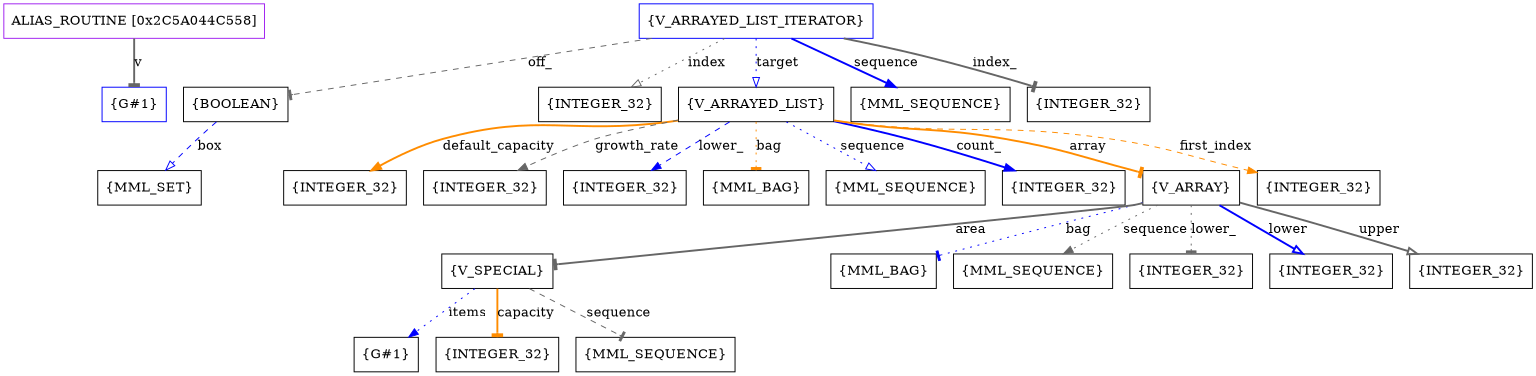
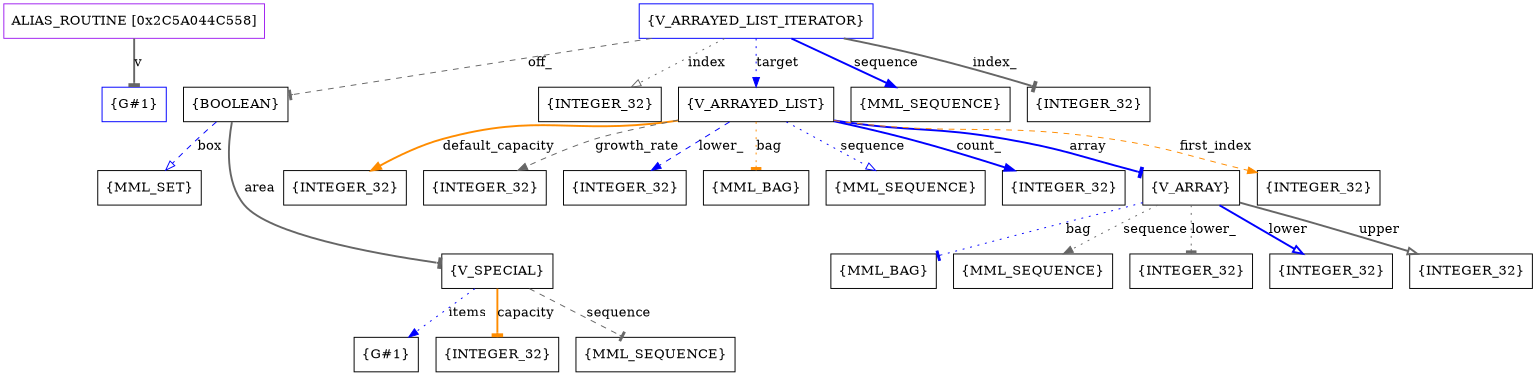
edge "{V_ARRAYED_LIST_ITERATOR}" -> "{V_ARRAYED_LIST}": arrowhead onormal -> normal
edge "{V_ARRAYED_LIST}" -> "{V_ARRAY}": color darkorange -> blue
edge "{V_ARRAY}" -> "{V_SPECIAL}": now "{BOOLEAN}" -> "{V_SPECIAL}"
